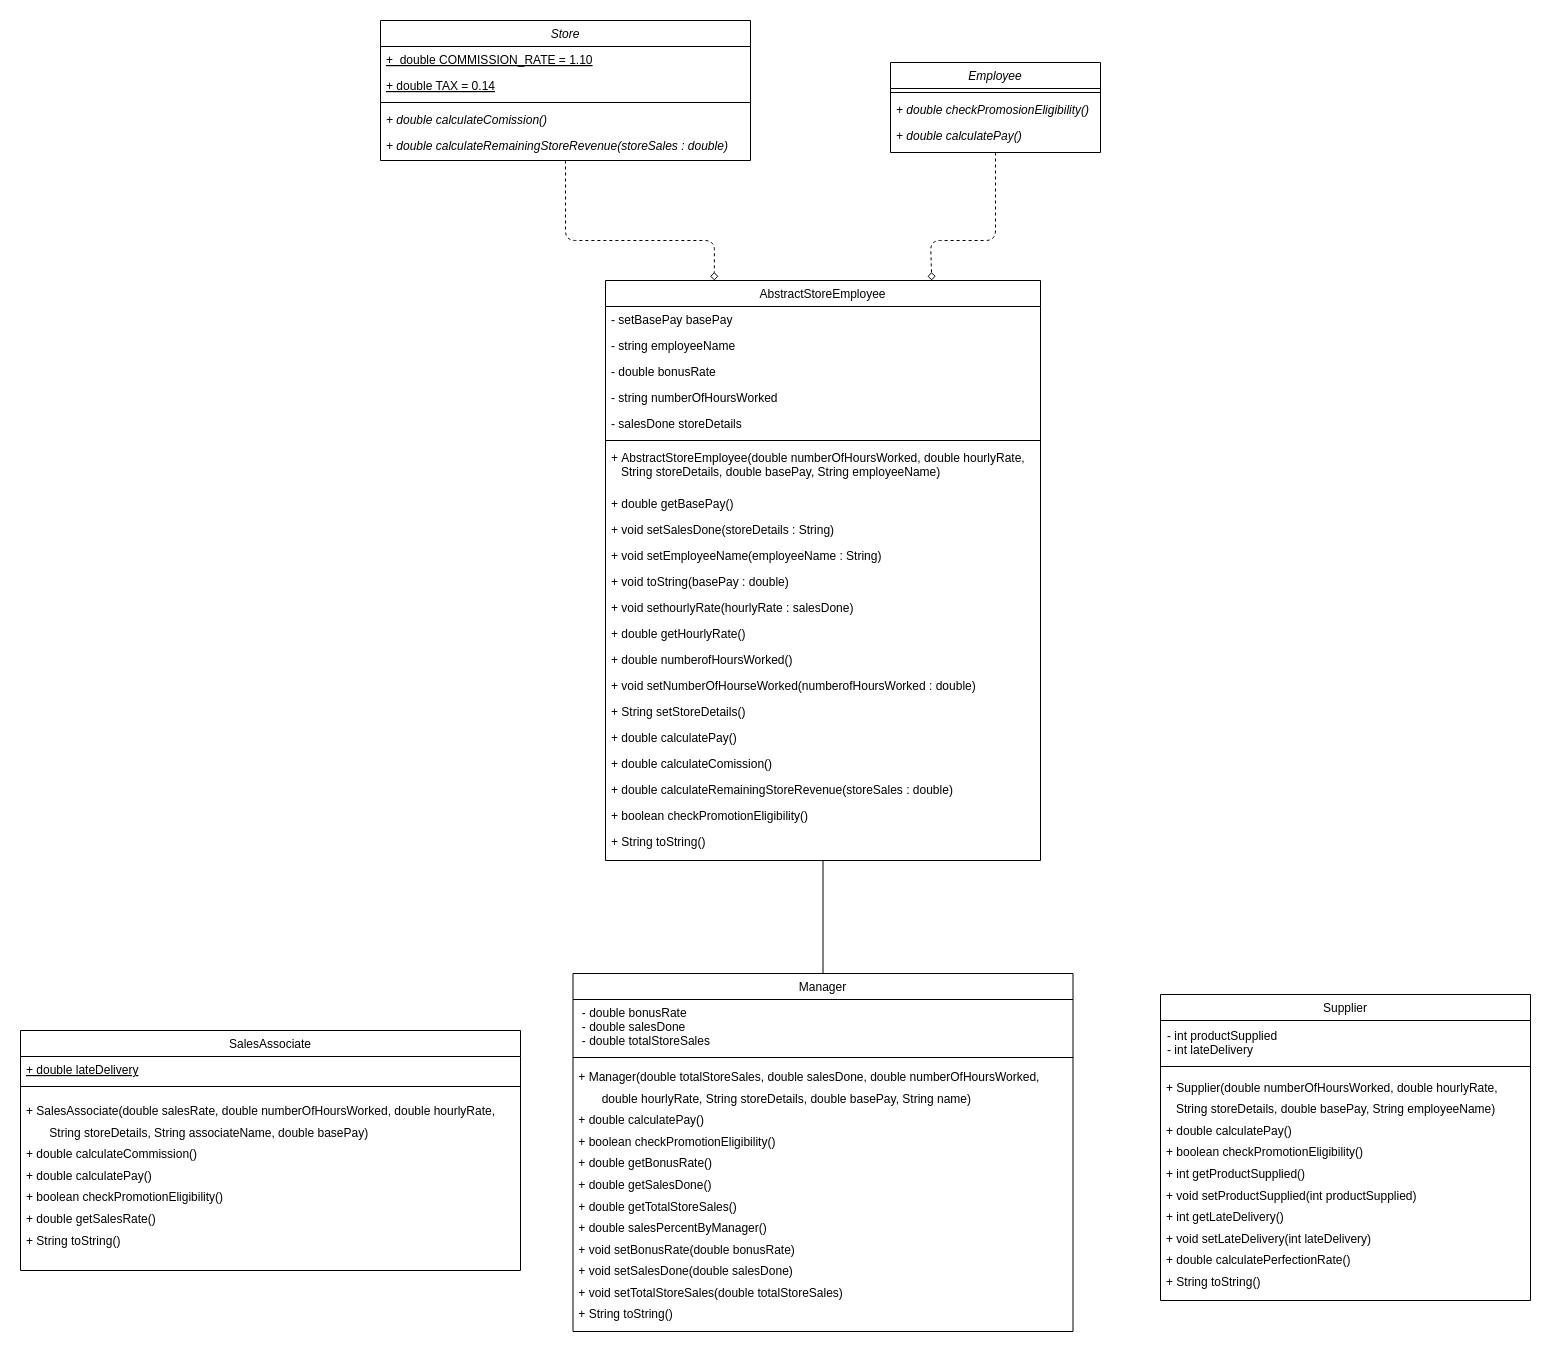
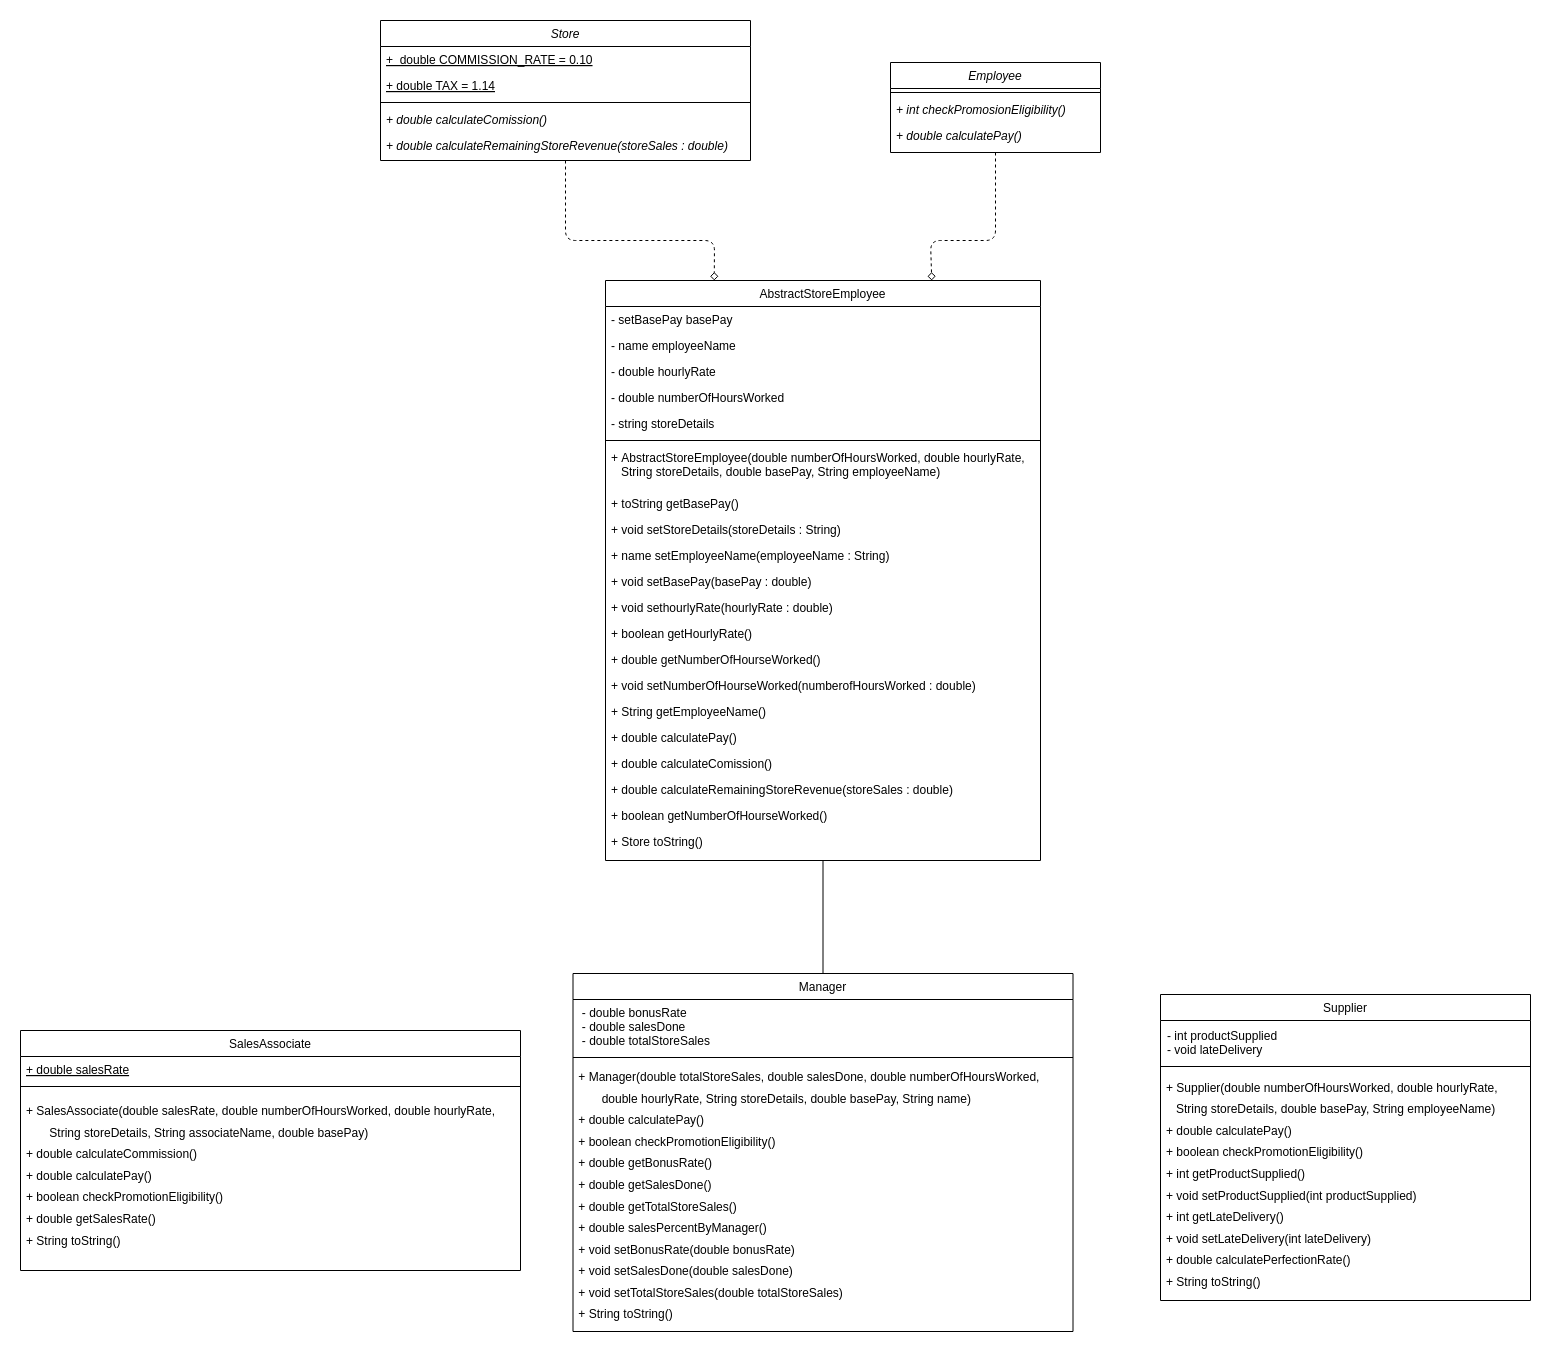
node "+ double COMMISSION_RATE = 1.10": label "+ double COMMISSION_RATE = 1.10" -> "+ double COMMISSION_RATE = 0.10"
node "+ double TAX = 0.14": label "+ double TAX = 0.14" -> "+ double TAX = 1.14"
node "+ double checkPromosionEligibility()": label "+ double checkPromosionEligibility()" -> "+ int checkPromosionEligibility()"
node "- string employeeName": label "- string employeeName" -> "- name employeeName"
node "- double bonusRate": label "- double bonusRate" -> "- double hourlyRate"
node "- string numberOfHoursWorked": label "- string numberOfHoursWorked" -> "- double numberOfHoursWorked"
node "- salesDone storeDetails": label "- salesDone storeDetails" -> "- string storeDetails"
node "+ double getBasePay()": label "+ double getBasePay()" -> "+ toString getBasePay()"
node "+ void setSalesDone(storeDetails : String)": label "+ void setSalesDone(storeDetails : String)" -> "+ void setStoreDetails(storeDetails : String)"
node "+ void setEmployeeName(employeeName : String)": label "+ void setEmployeeName(employeeName : String)" -> "+ name setEmployeeName(employeeName : String)"
node "+ void toString(basePay : double)": label "+ void toString(basePay : double)" -> "+ void setBasePay(basePay : double)"
node "+ void sethourlyRate(hourlyRate : salesDone)": label "+ void sethourlyRate(hourlyRate : salesDone)" -> "+ void sethourlyRate(hourlyRate : double)"
node "+ double getHourlyRate()": label "+ double getHourlyRate()" -> "+ boolean getHourlyRate()"
node "+ double numberofHoursWorked()": label "+ double numberofHoursWorked()" -> "+ double getNumberOfHourseWorked()"
node "+ String setStoreDetails()": label "+ String setStoreDetails()" -> "+ String getEmployeeName()"
node "+ boolean checkPromotionEligibility()": label "+ boolean checkPromotionEligibility()" -> "+ boolean getNumberOfHourseWorked()"
node "+ String toString()": label "+ String toString()" -> "+ Store toString()"
node "- int productSupplied - int lateDelivery": label "- int productSupplied - int lateDelivery" -> "- int productSupplied - void lateDelivery"
node "+ double lateDelivery": label "+ double lateDelivery" -> "+ double salesRate"
